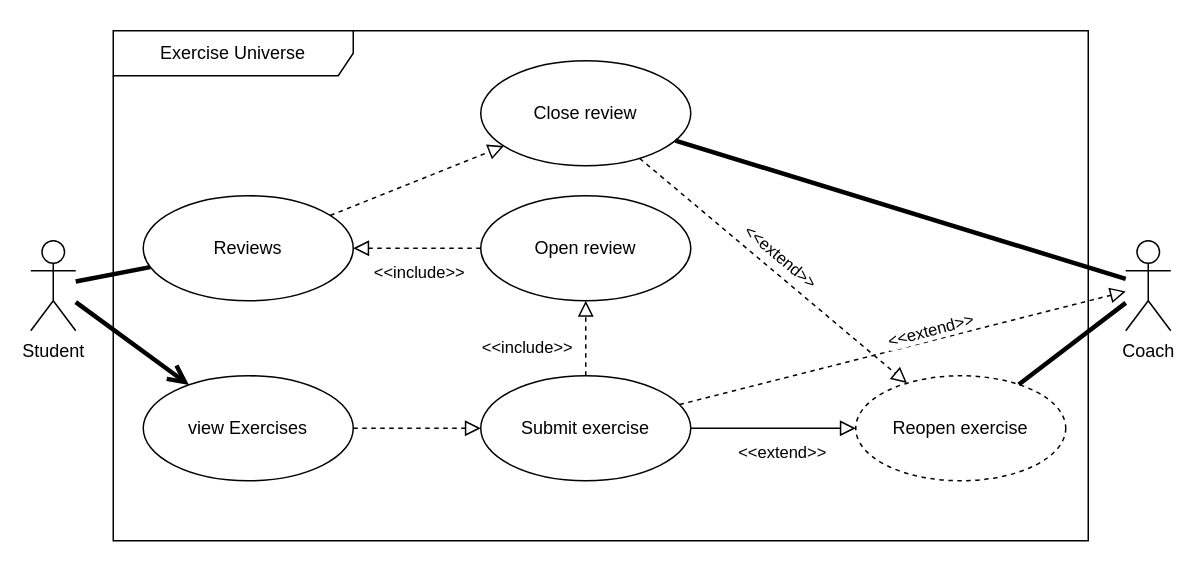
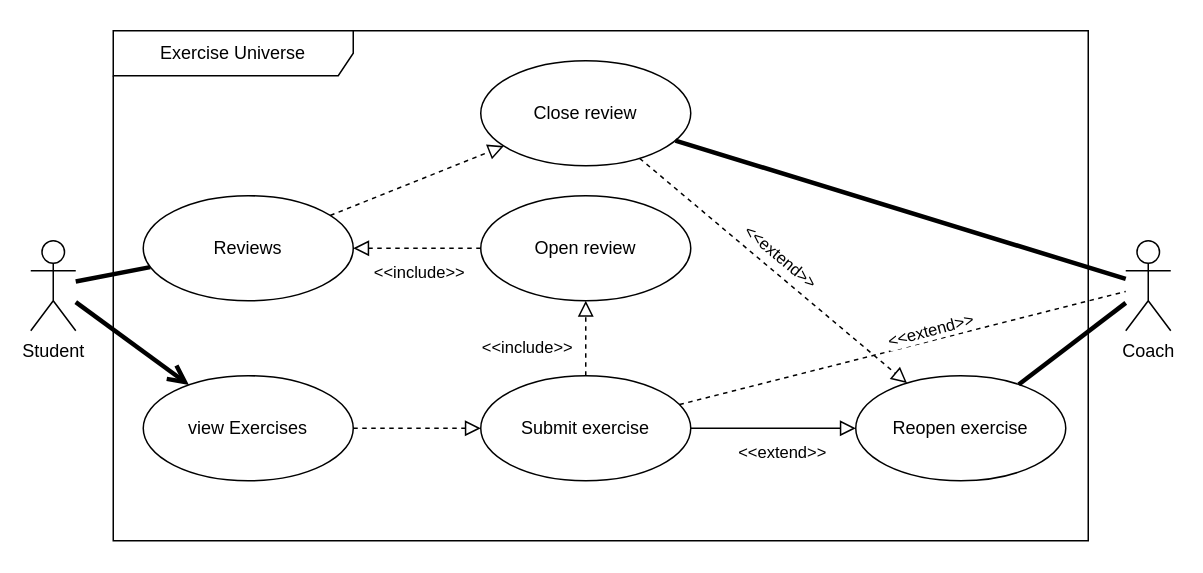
edge "Submit exercise" -> "Coach": arrowhead block -> none
node "Reopen exercise": style dashed -> solid
